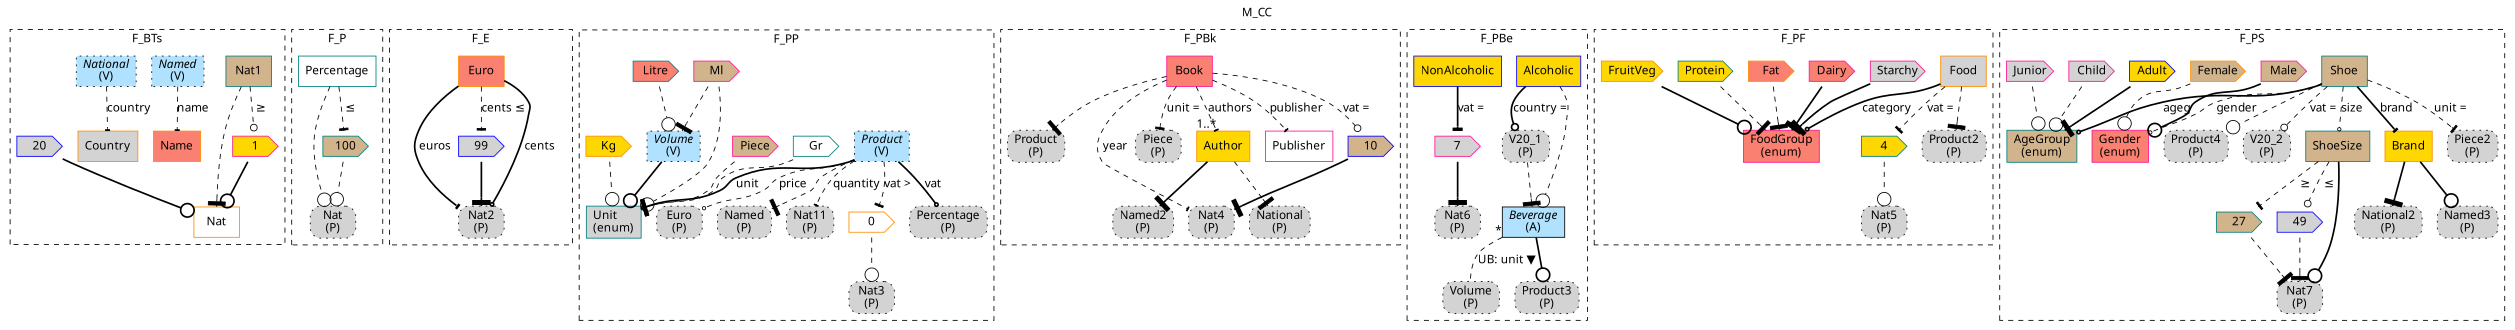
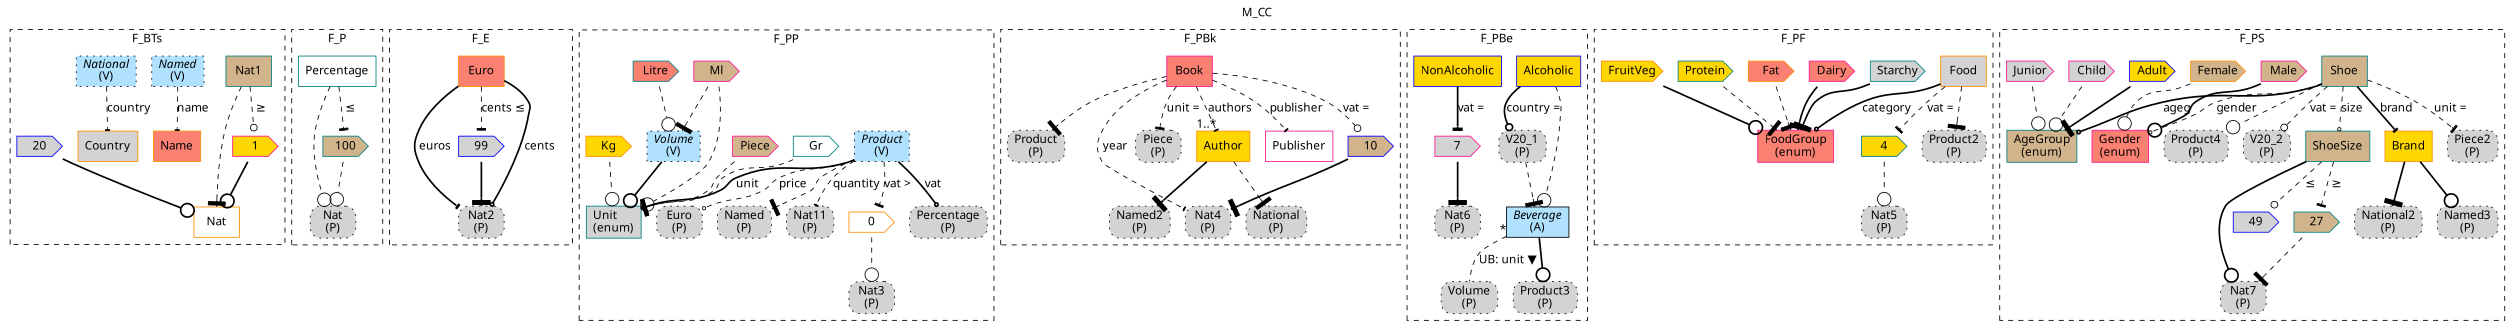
node "Starchy": color deeppink -> teal
edge "49" -> "Nat7": removed
